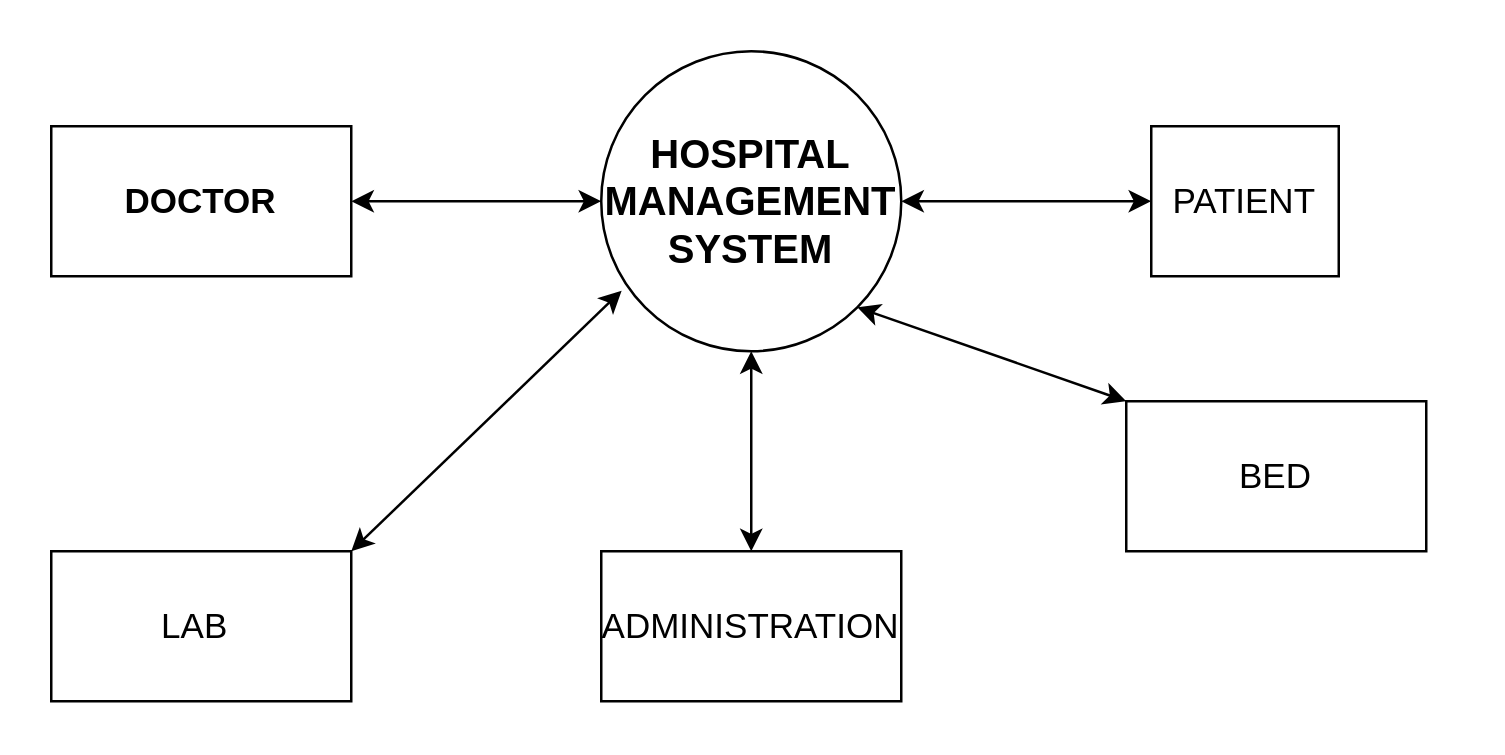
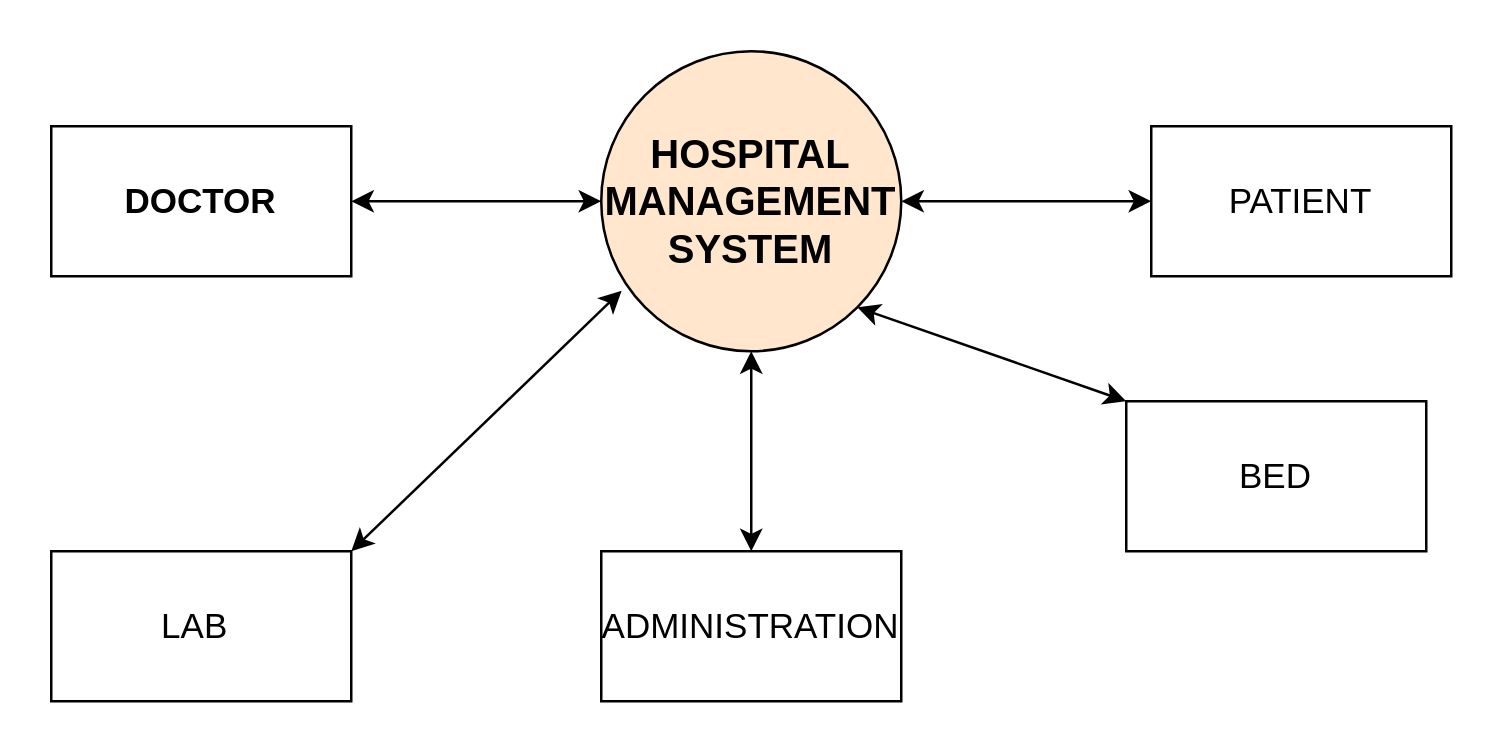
node "HOSPITAL MANAGEMENT SYSTEM": fillcolor #ffffff -> #ffe6cc
node "PATIENT": size 188x150 -> 300x150
